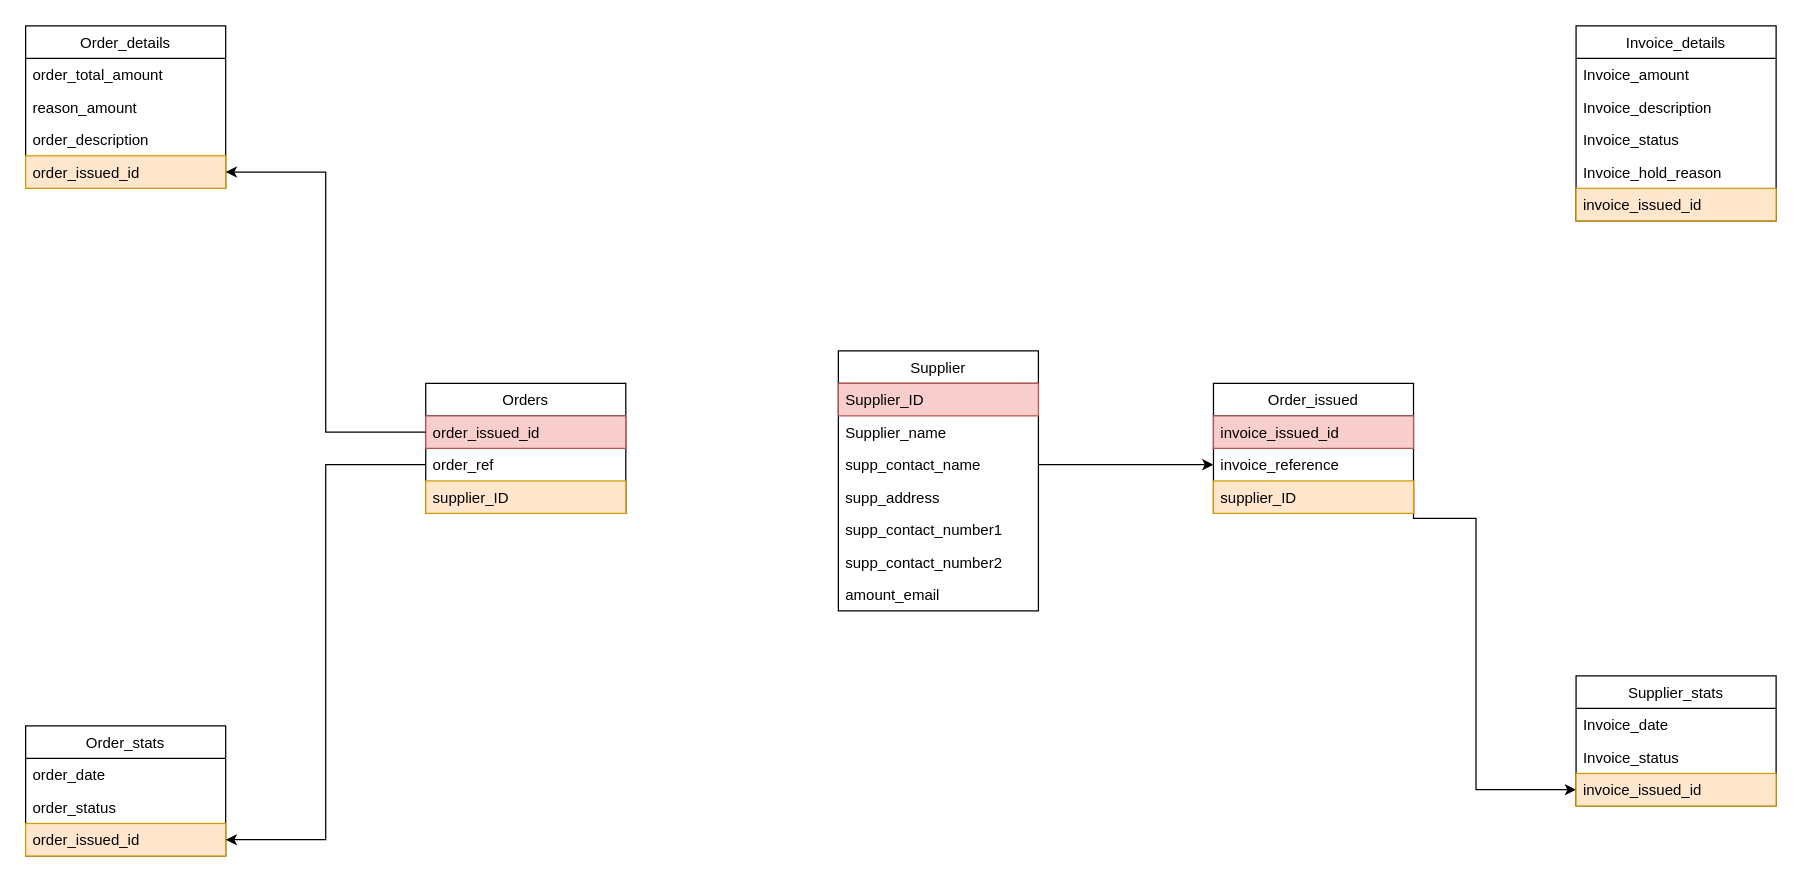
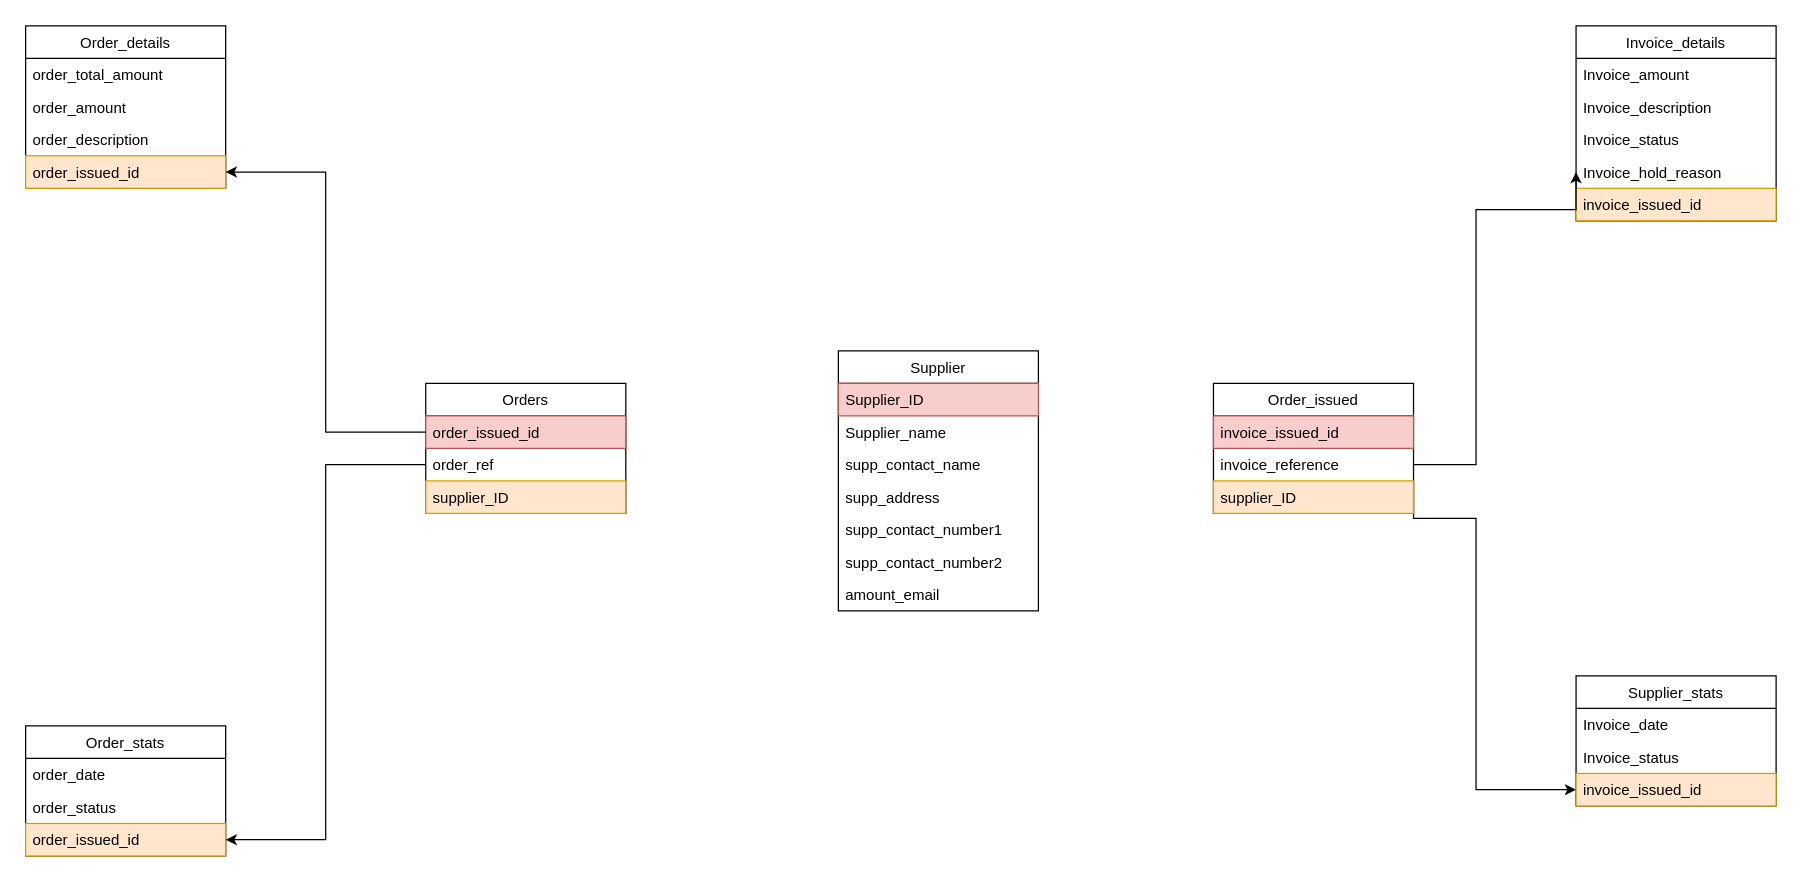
node "reason_amount": label "reason_amount" -> "order_amount"
edge "invoice_reference" -> "Invoice_details": added
edge "supp_contact_name" -> "invoice_reference": removed
